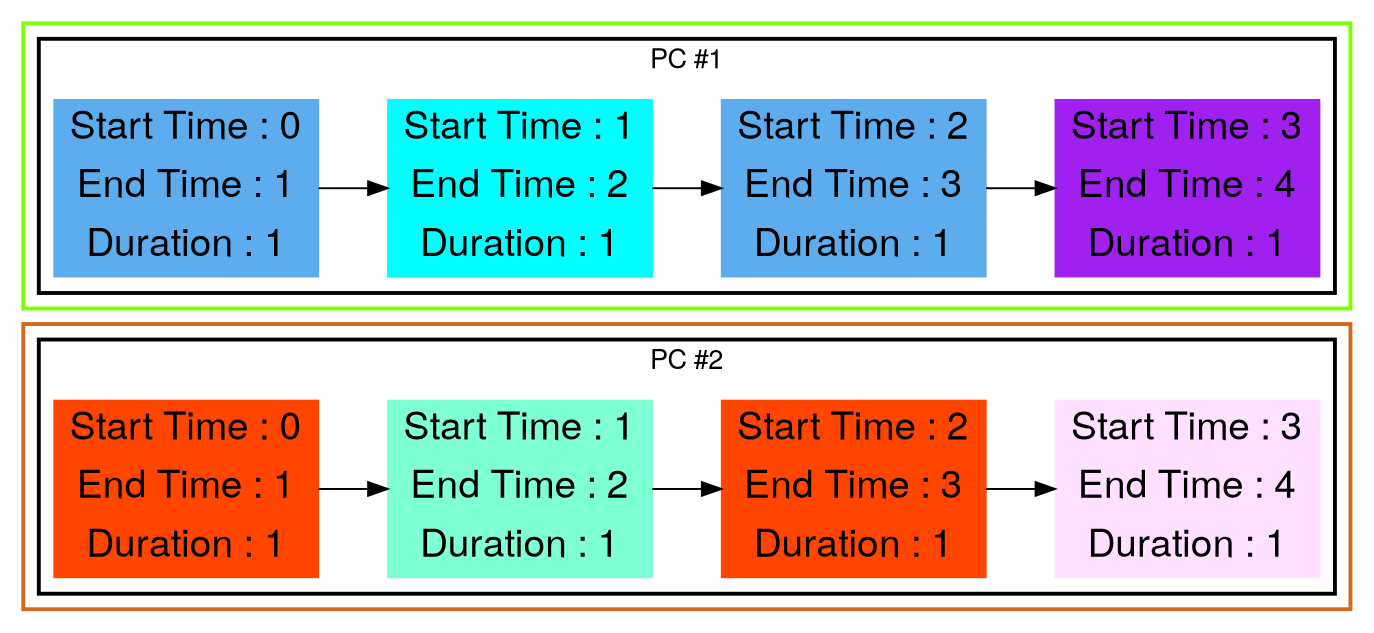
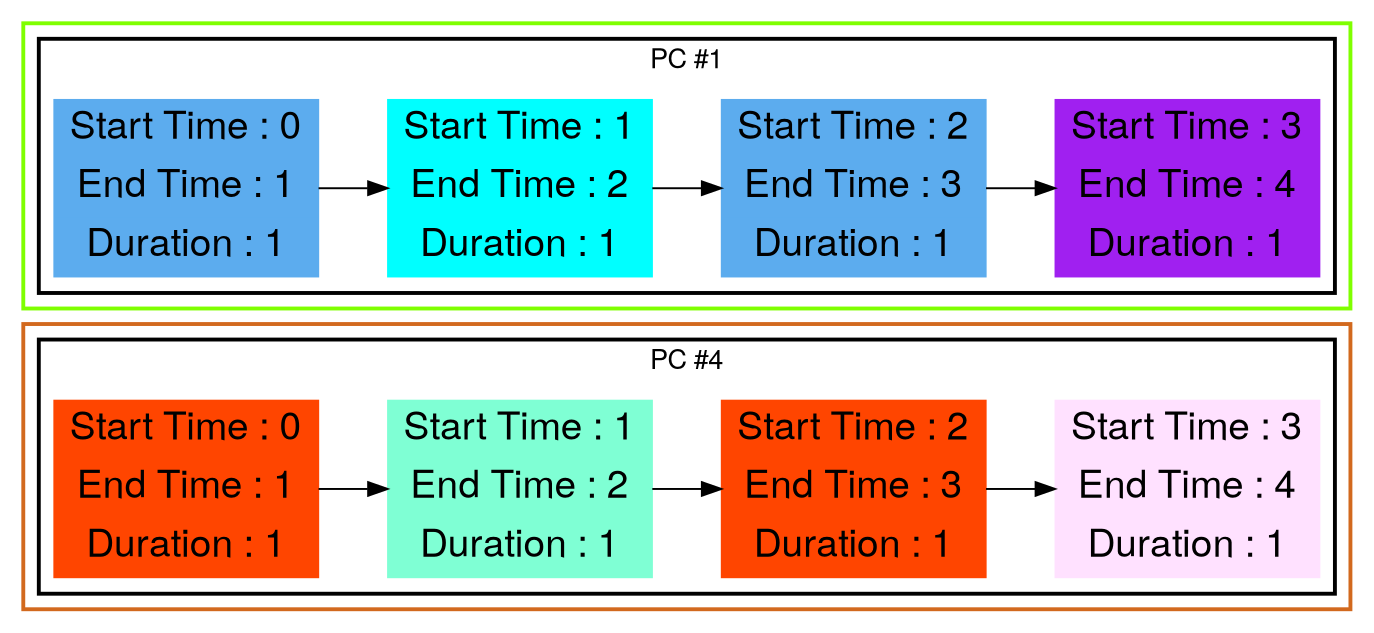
cluster "PC #2": label "PC #2" -> "PC #4"
